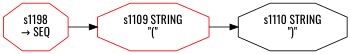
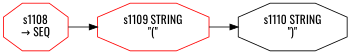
node "s1198 → SEQ": label "s1198 → SEQ" -> "s1108 → SEQ"
